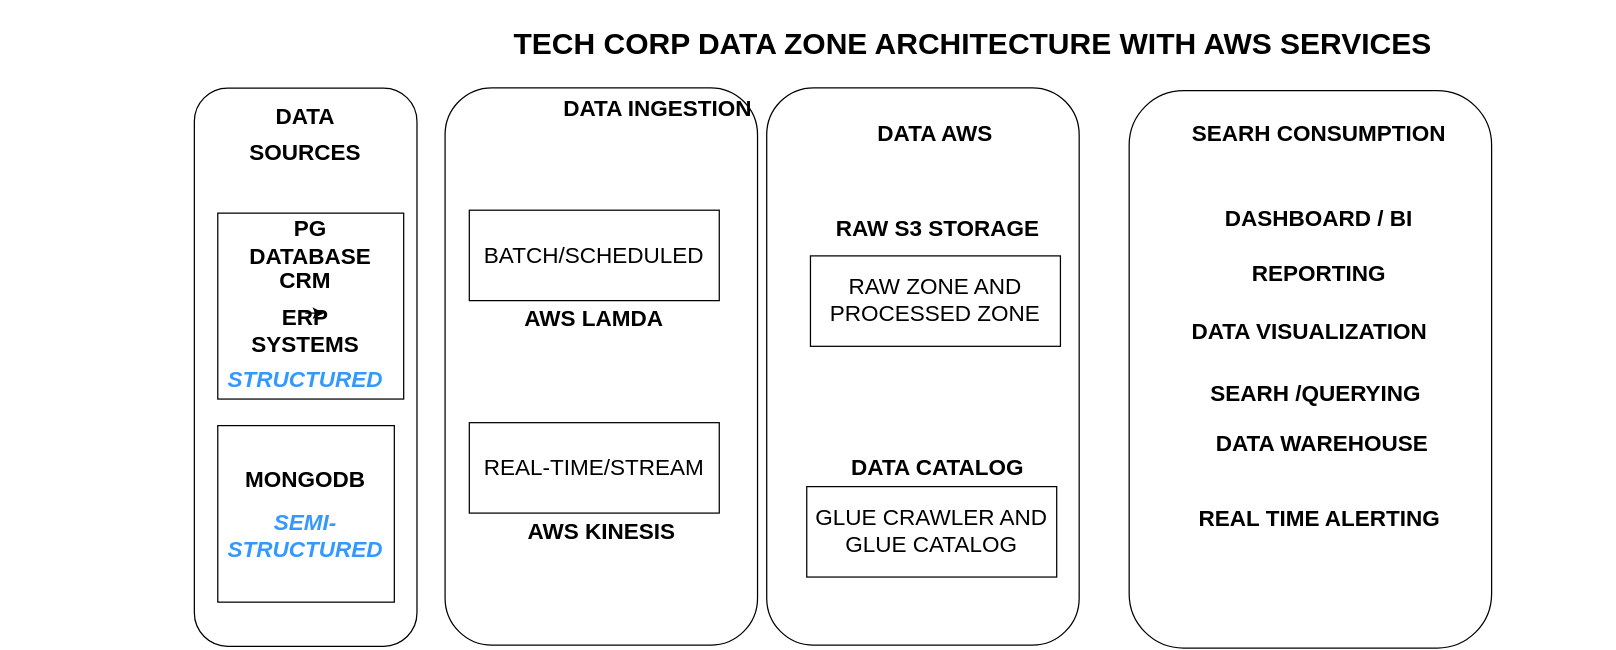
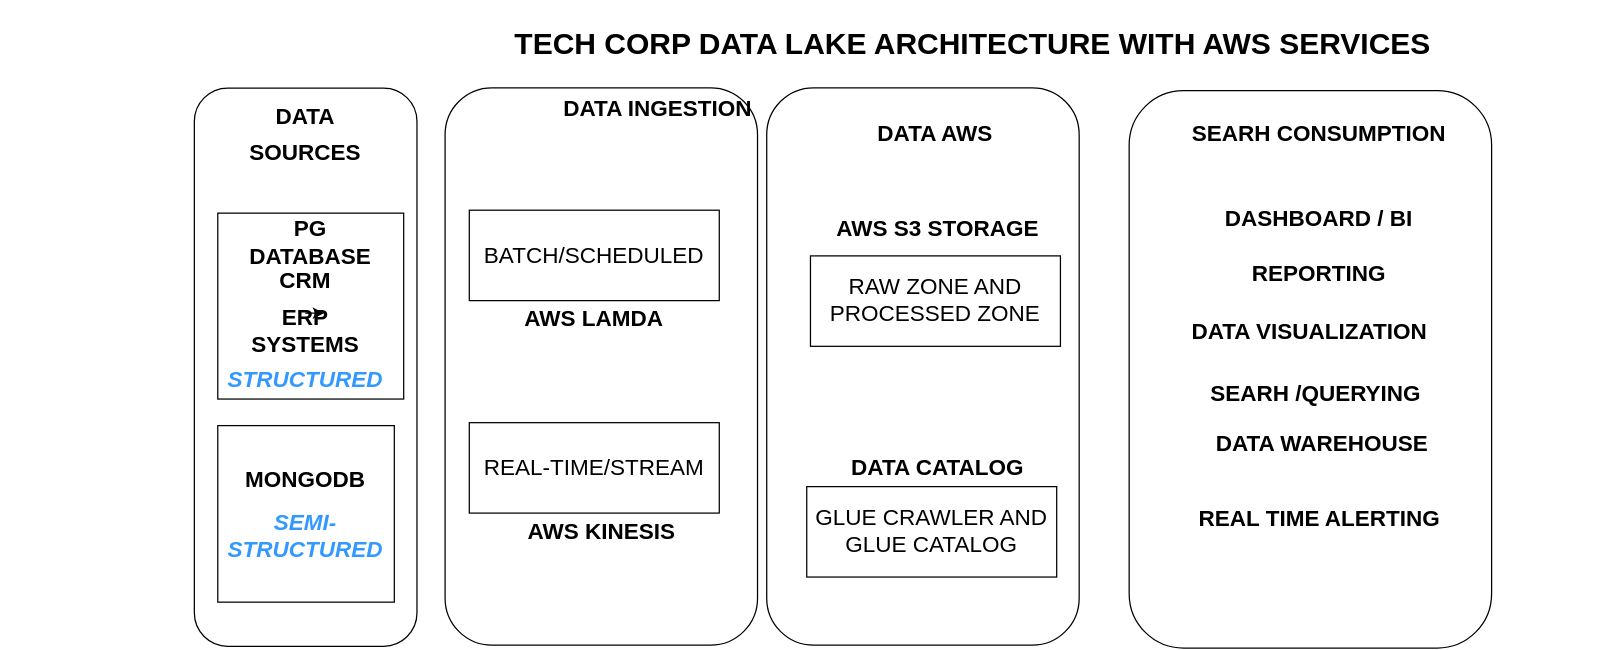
node "TECH CORP DATA ZONE ARCHITECTURE WITH AWS SERVICES": label "TECH CORP DATA ZONE ARCHITECTURE WITH AWS SERVICES" -> "TECH CORP DATA LAKE ARCHITECTURE WITH AWS SERVICES"
node "RAW S3 STORAGE": label "RAW S3 STORAGE" -> "AWS S3 STORAGE"
